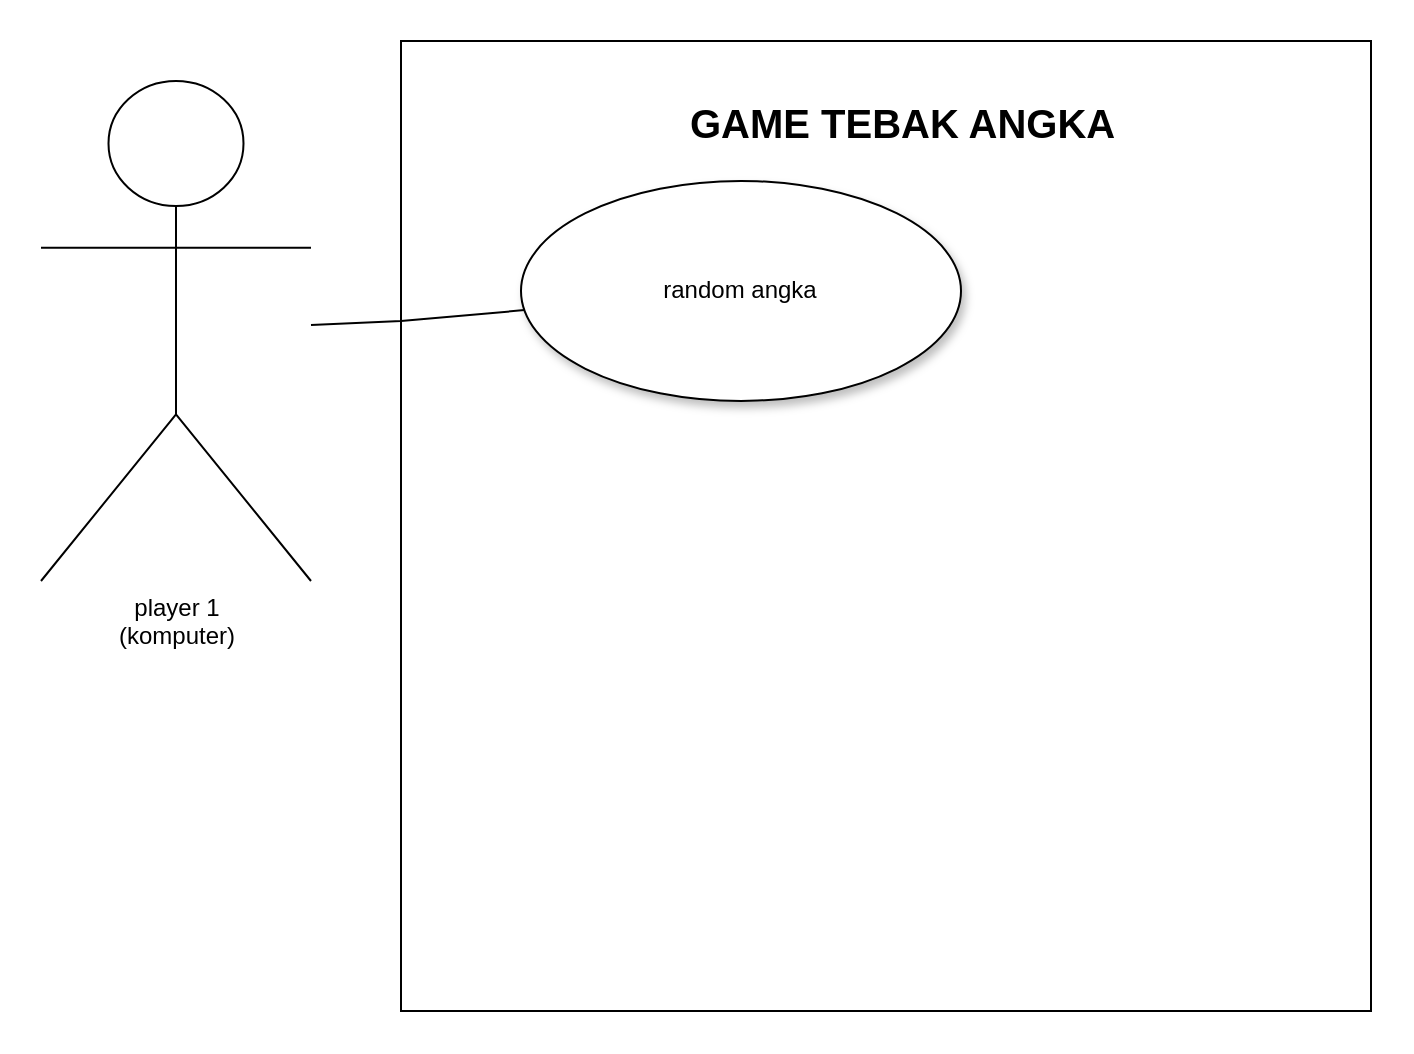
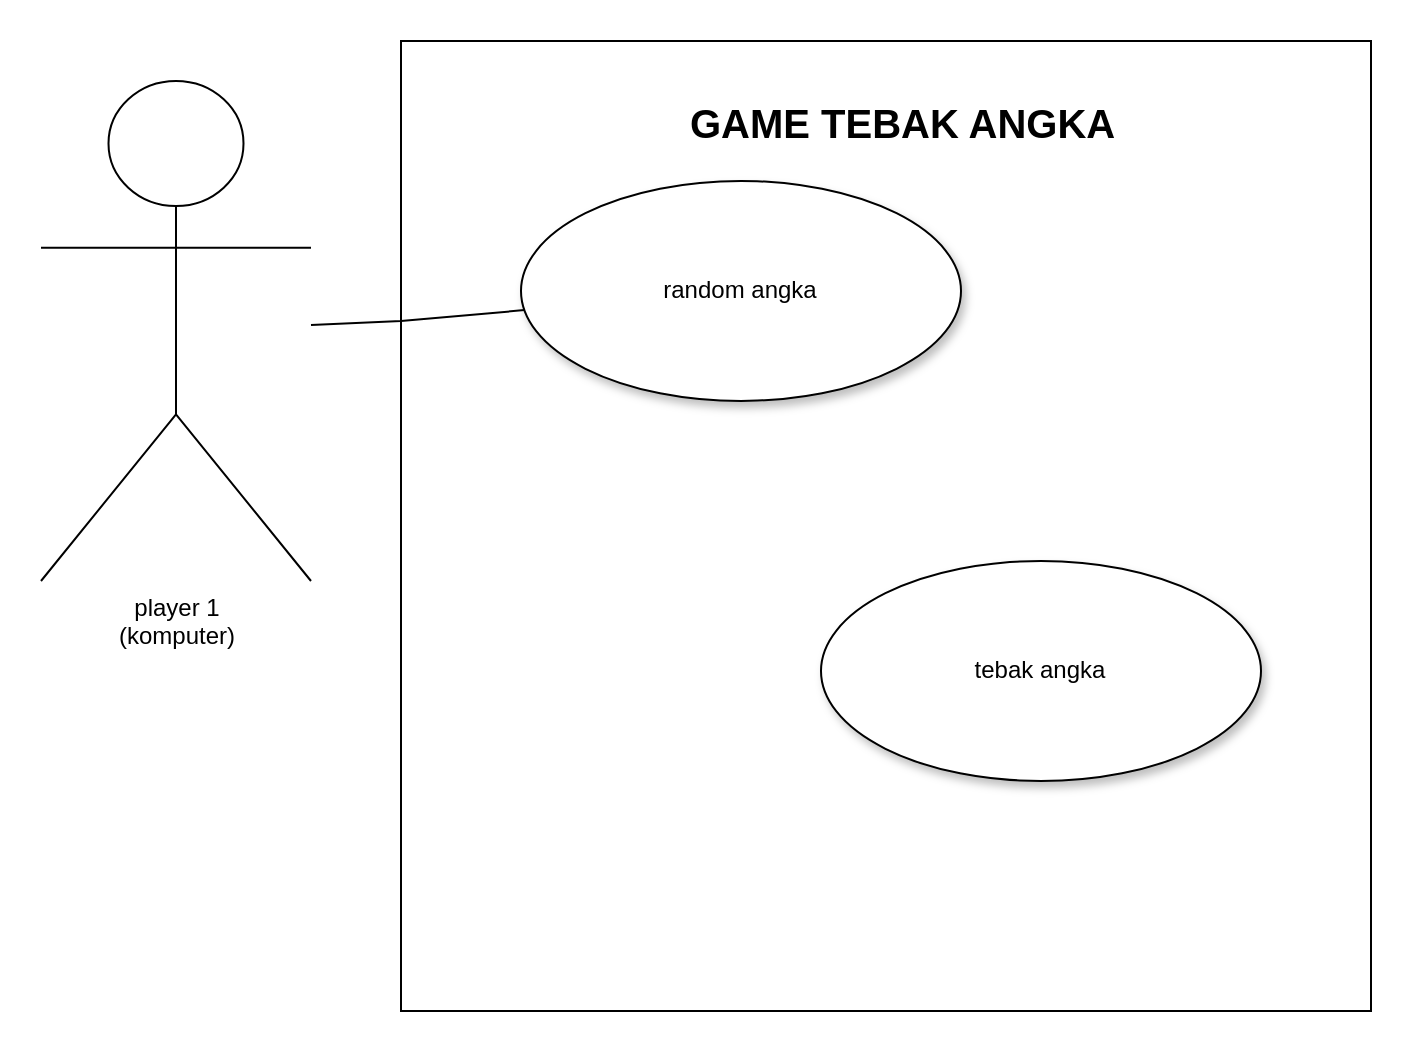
node "tebak angka": added
